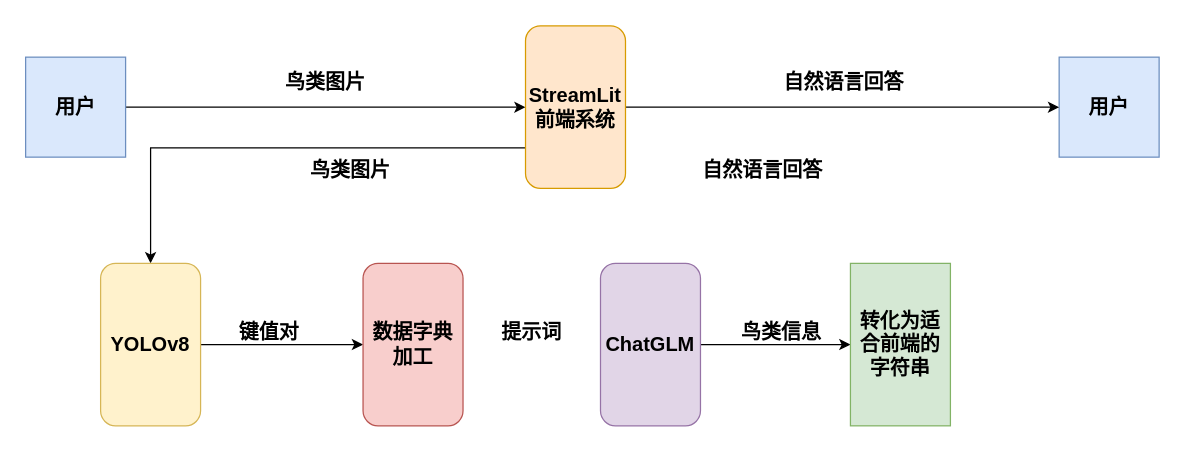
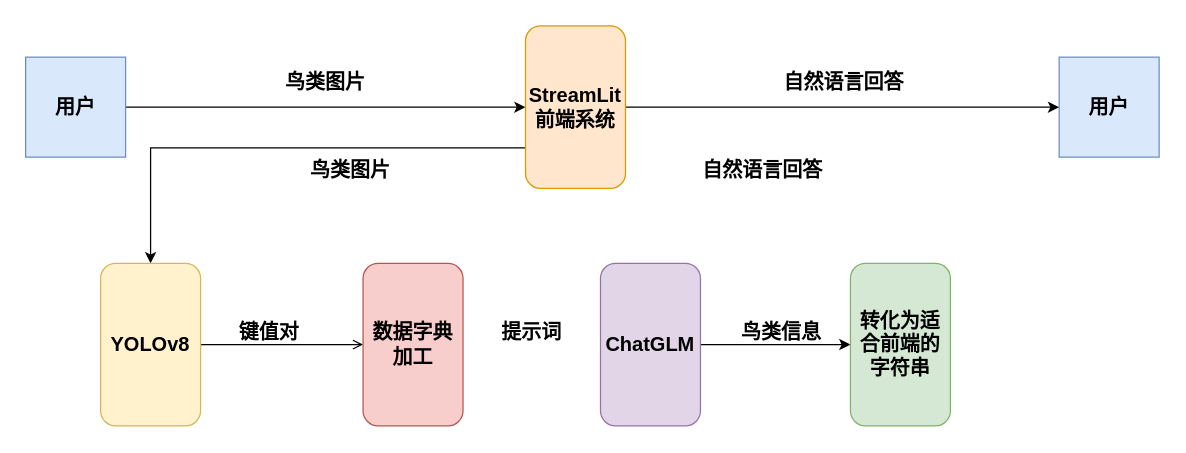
edge "YOLOv8" -> "数据字典加工": arrowhead classic -> open
node "转化为适合前端的字符串": shape rectangle -> rounded rectangle
